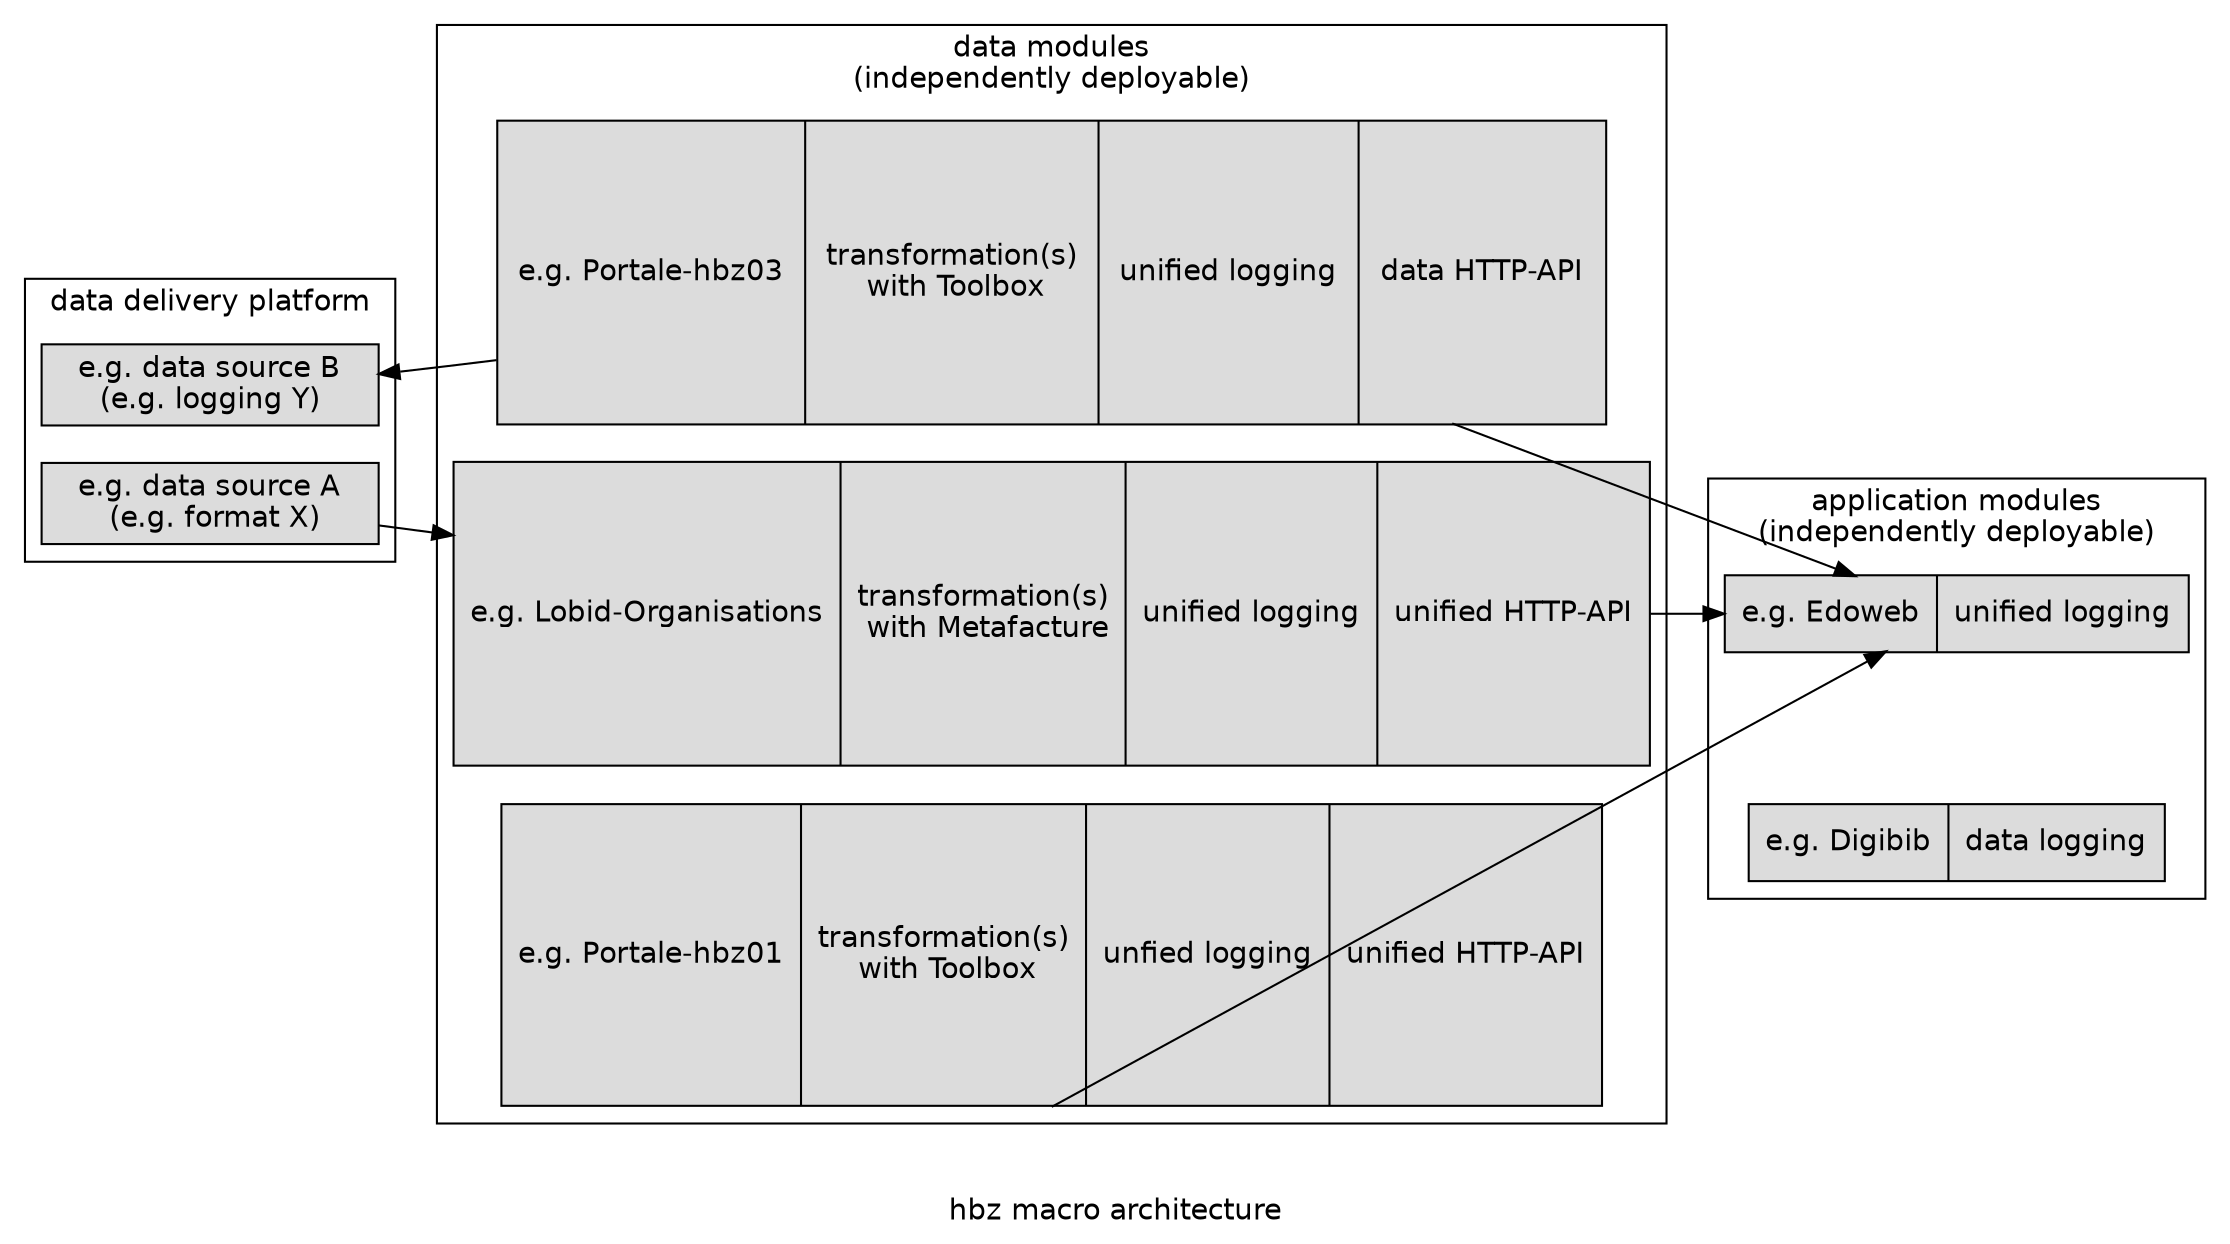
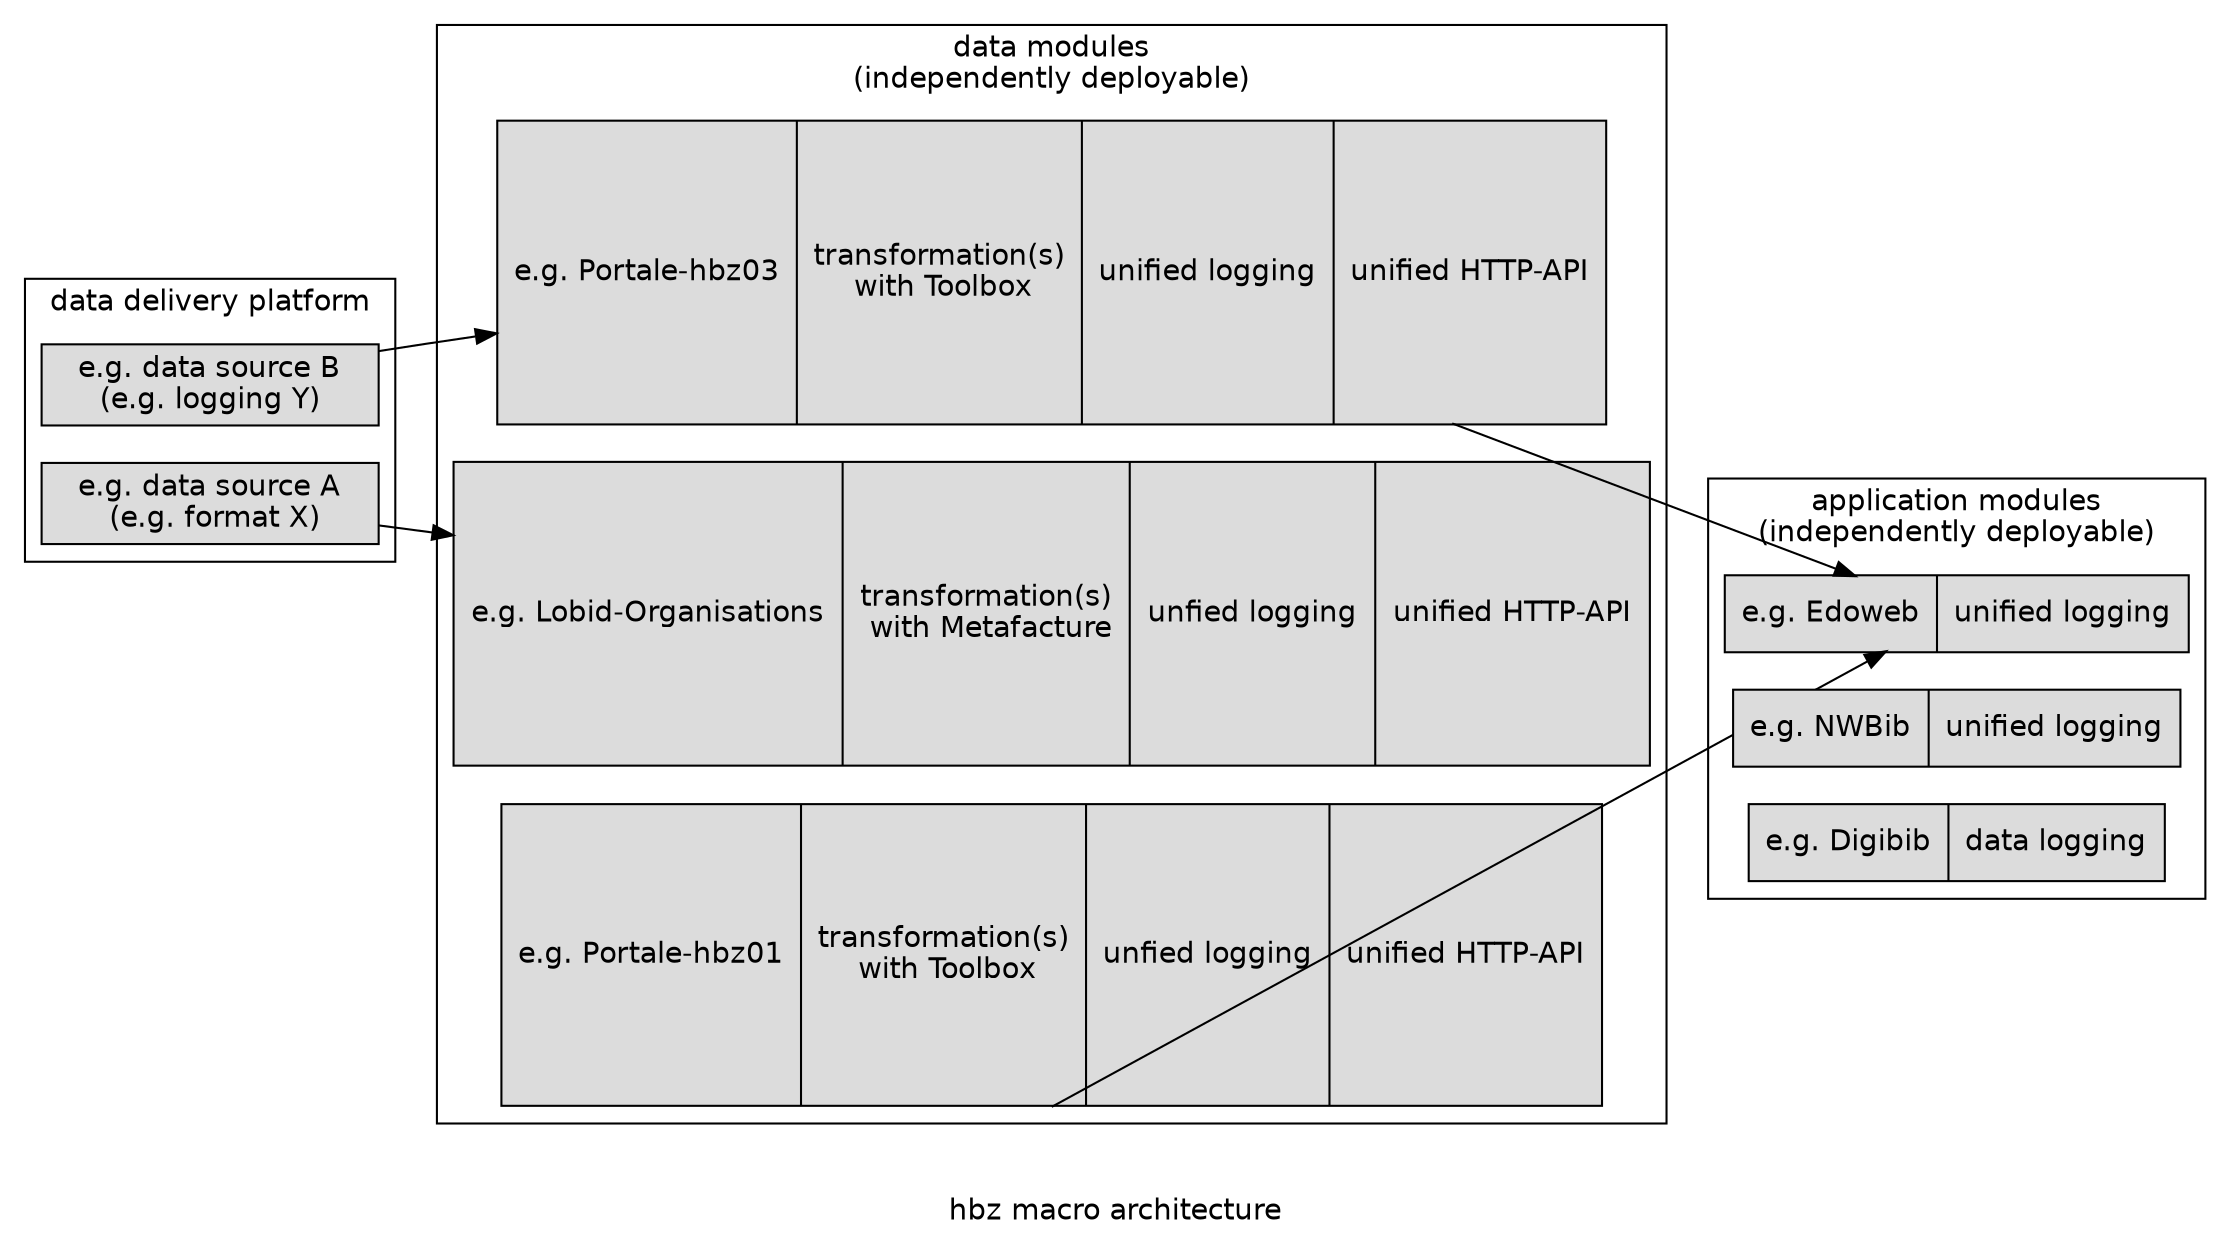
node "e.g. Portale-hbz03": text "data HTTP-API" -> "unified HTTP-API"
edge "e.g. Portale-hbz03" -> "e.g. data source B (e.g. logging Y)": reversed
node "e.g. Lobid-Organisations": text "unified logging" -> "unfied logging"
edge "e.g. Lobid-Organisations" -> "e.g. Edoweb": removed
node "e.g. NWBib": added
